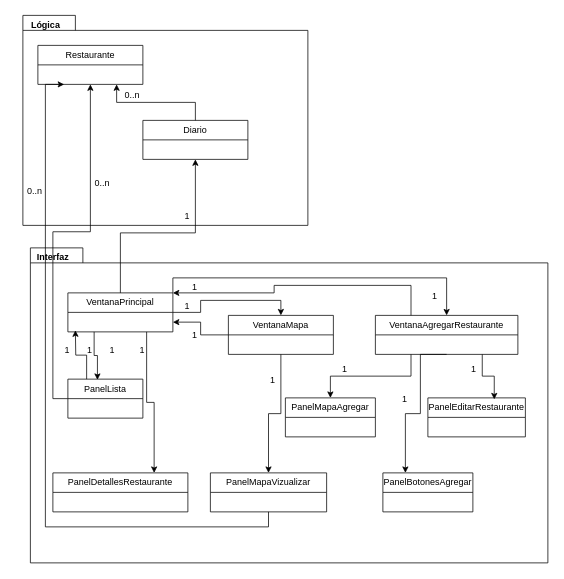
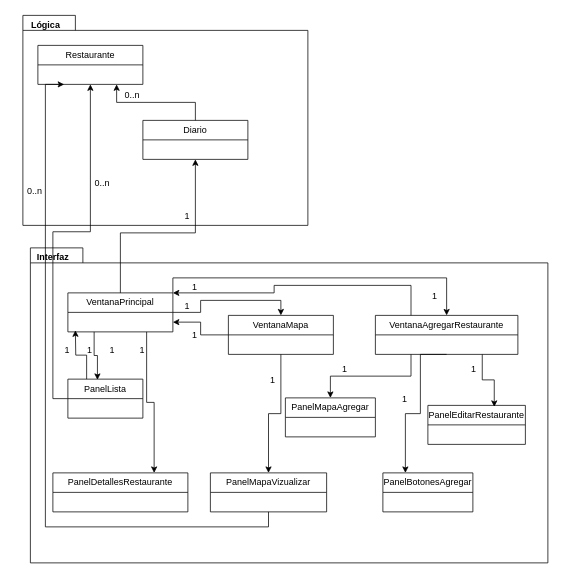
node "PanelEditarRestaurante": moved (477, 417) -> (477, 425)
